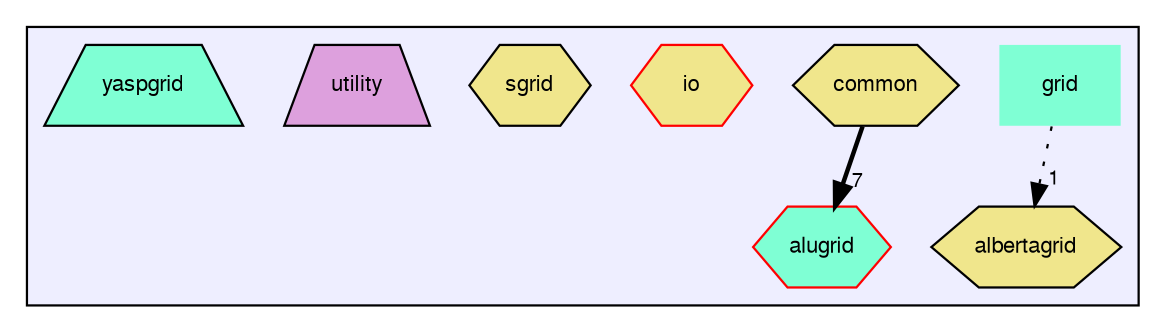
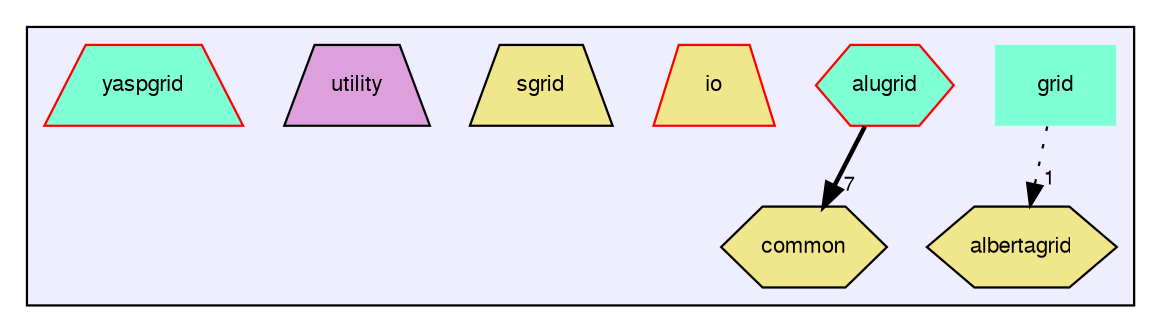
node "yaspgrid": color black -> red
node "sgrid": shape hexagon -> trapezium
node "io": shape hexagon -> trapezium
edge "common" -> "alugrid": reversed
